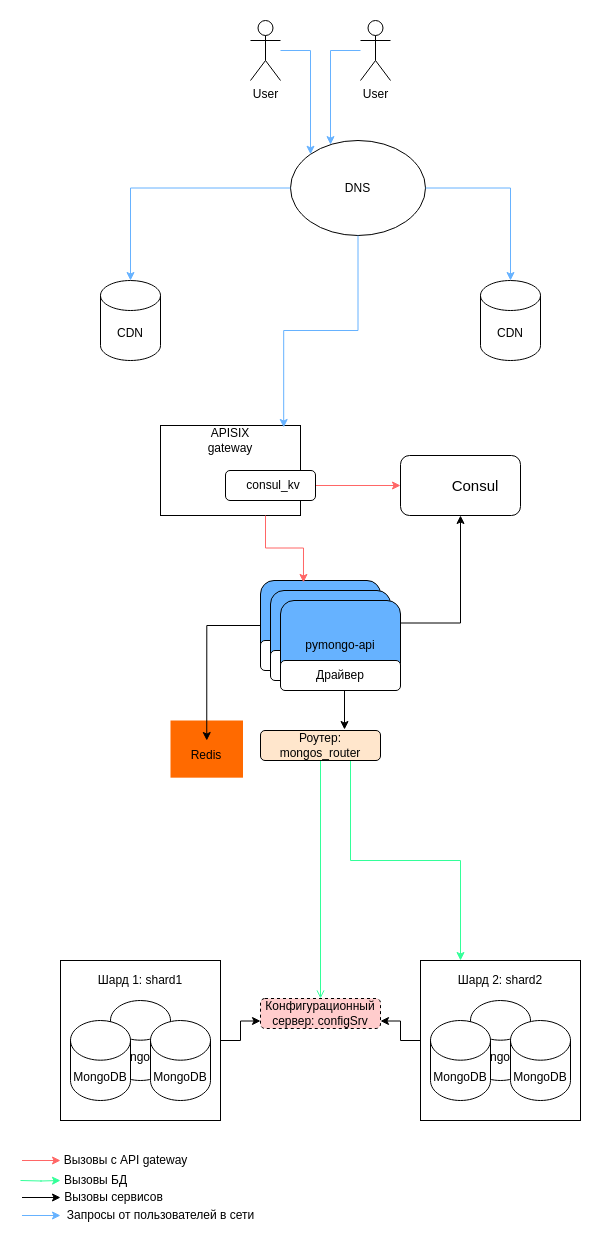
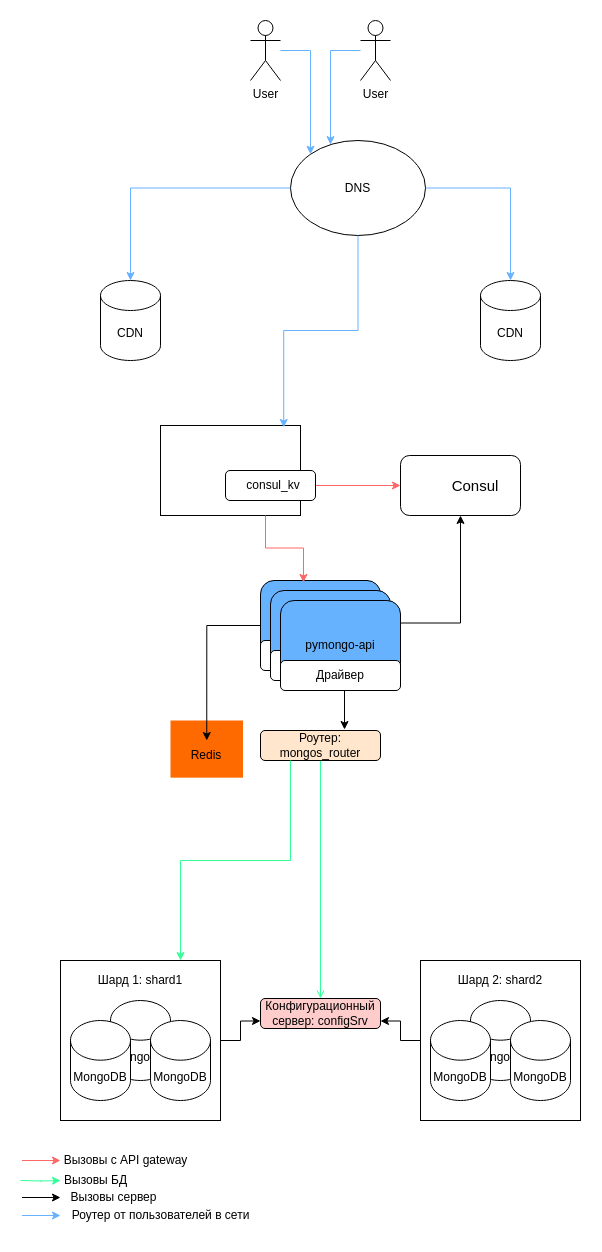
node "APISIX gateway": removed
edge "Роутер: mongos_router" -> "Шард 1: shard1": added
edge "Роутер: mongos_router" -> "Шард 2: shard2": removed
node "Конфигурационный сервер: configSrv": style dashed -> solid
node "Вызовы сервисов": label "Вызовы сервисов" -> "Вызовы сервер"
node "Запросы от пользователей в сети": label "Запросы от пользователей в сети" -> "Роутер от пользователей в сети"
